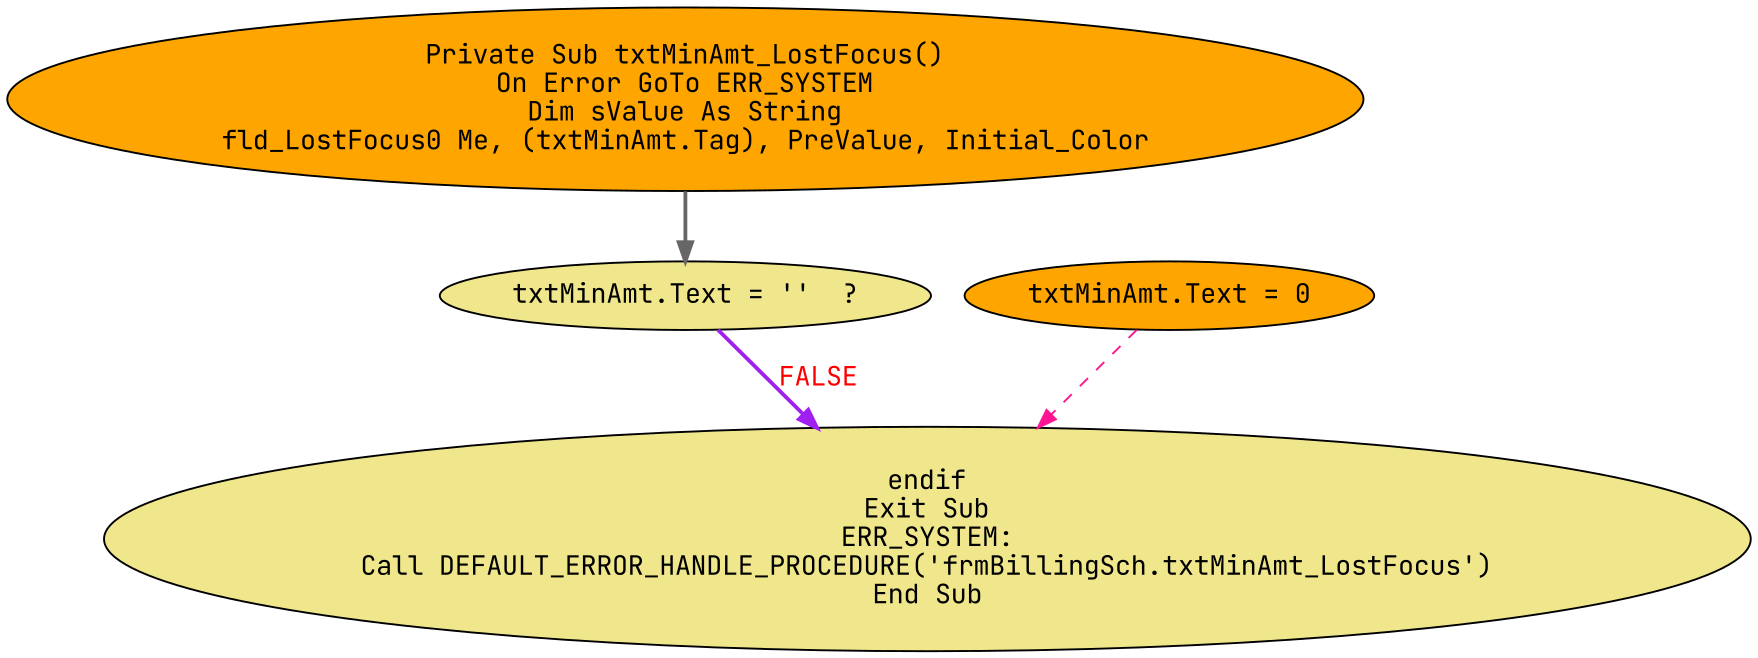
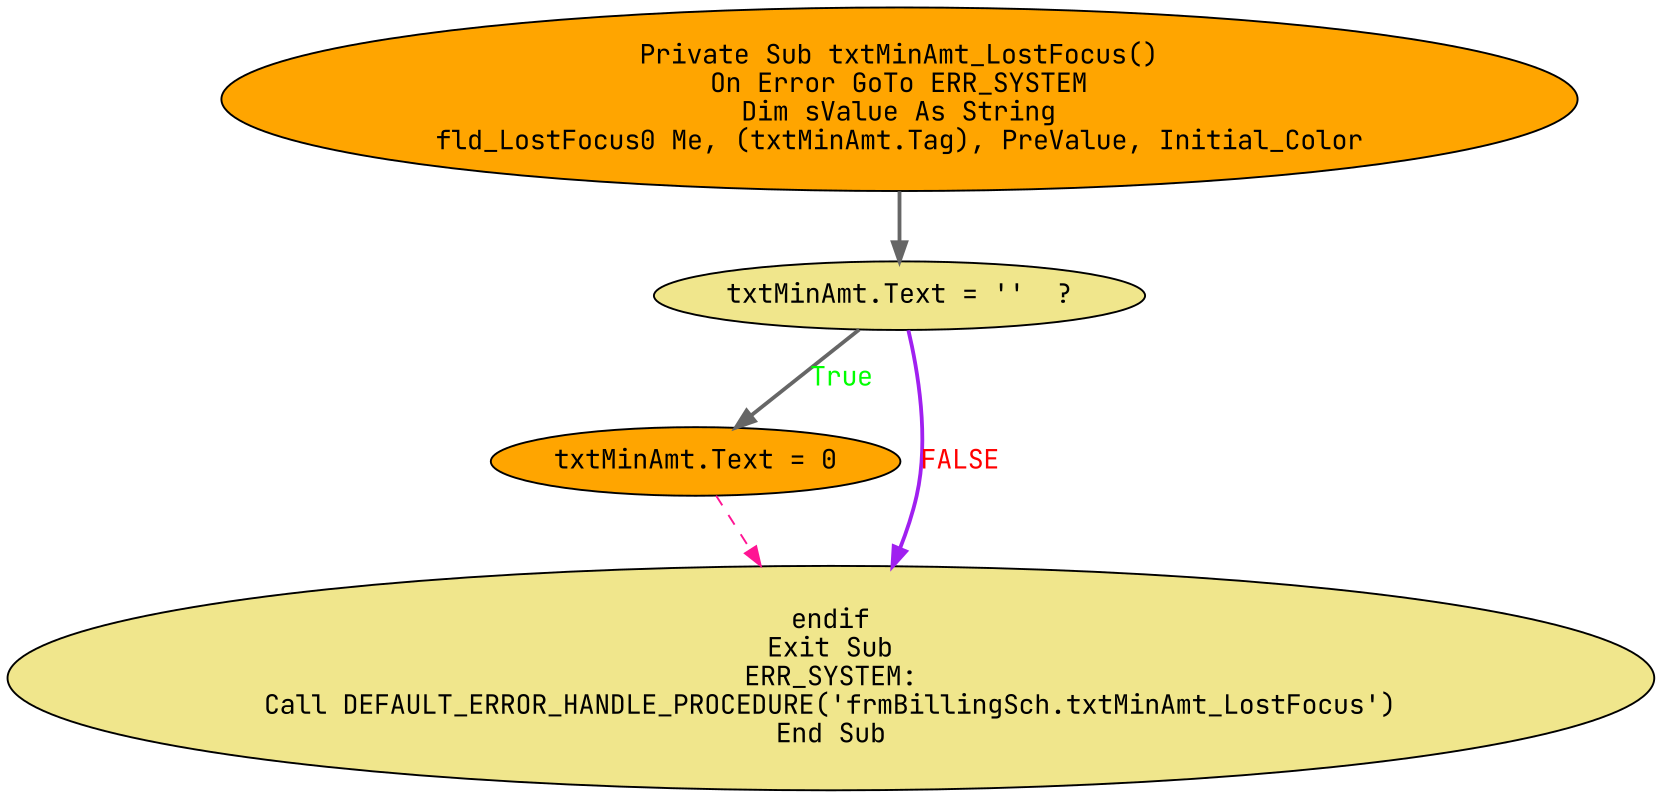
edge "txtMinAmt.Text = ''  ?" -> "txtMinAmt.Text = 0": added, label "True"
